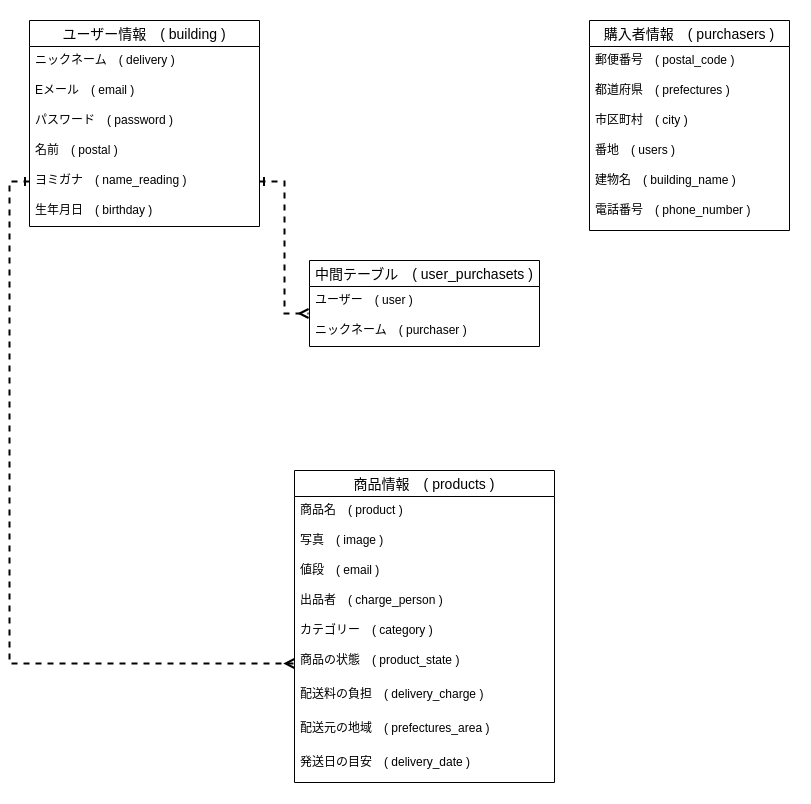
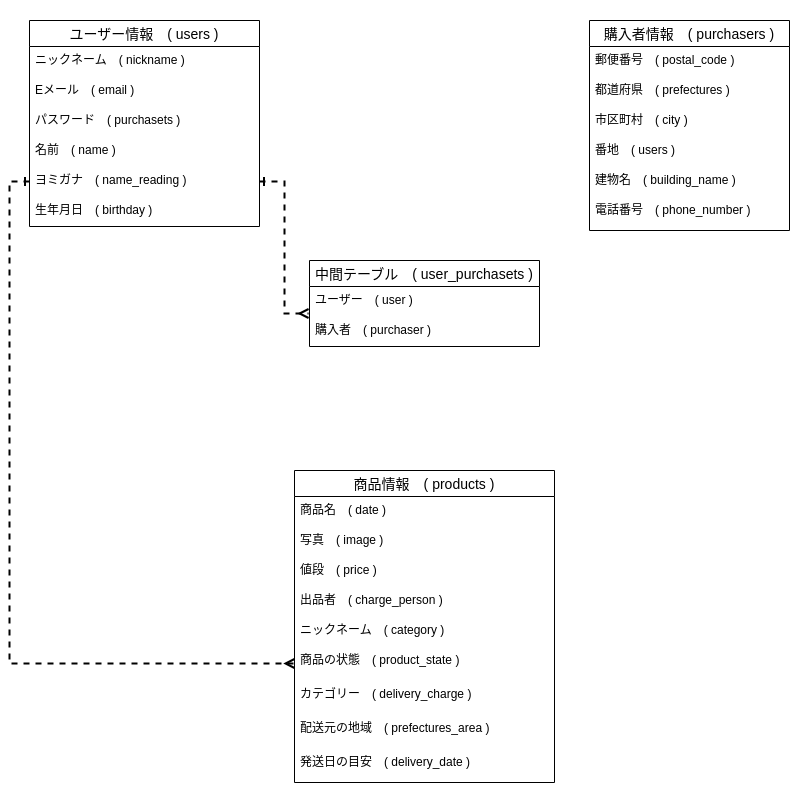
node "ユーザー情報 ( building )": label "ユーザー情報 ( building )" -> "ユーザー情報 ( users )"
node "ニックネーム ( delivery )": label "ニックネーム ( delivery )" -> "ニックネーム ( nickname )"
node "パスワード ( password )": label "パスワード ( password )" -> "パスワード ( purchasets )"
node "名前 ( postal )": label "名前 ( postal )" -> "名前 ( name )"
node "ニックネーム ( purchaser )": label "ニックネーム ( purchaser )" -> "購入者 ( purchaser )"
node "商品名 ( product )": label "商品名 ( product )" -> "商品名 ( date )"
node "値段 ( email )": label "値段 ( email )" -> "値段 ( price )"
node "カテゴリー ( category )": label "カテゴリー ( category )" -> "ニックネーム ( category )"
node "配送料の負担 ( delivery_charge )": label "配送料の負担 ( delivery_charge )" -> "カテゴリー ( delivery_charge )"
